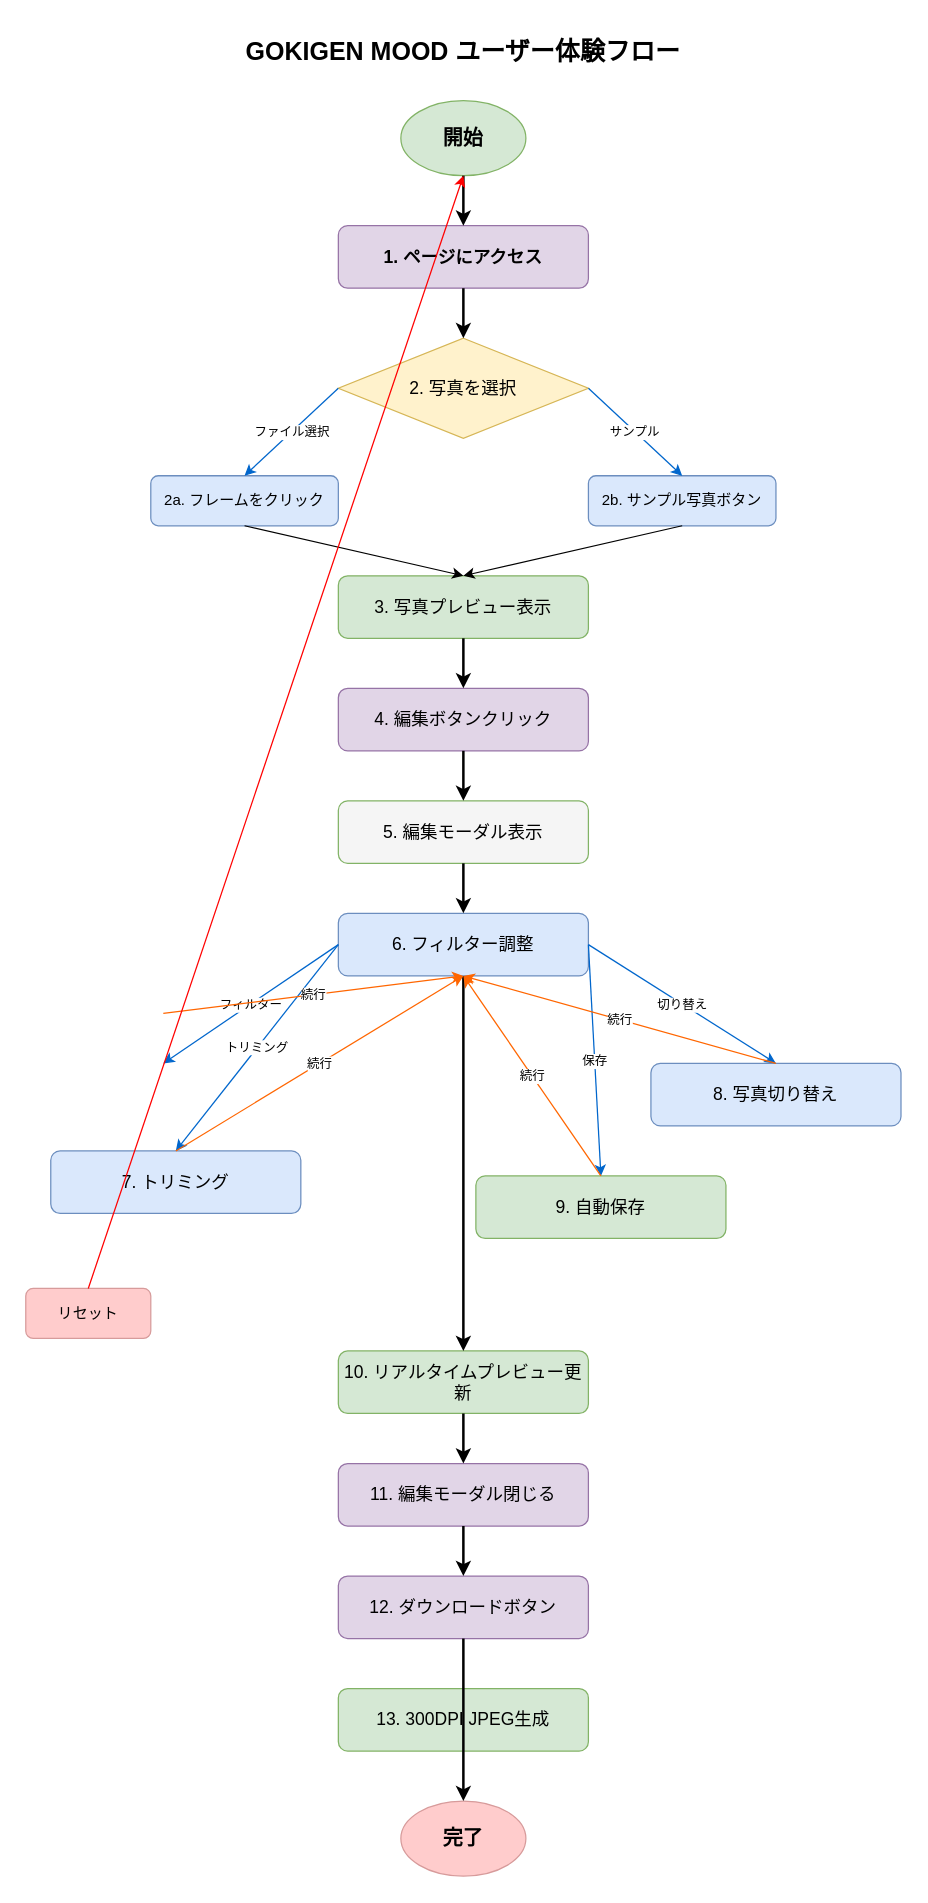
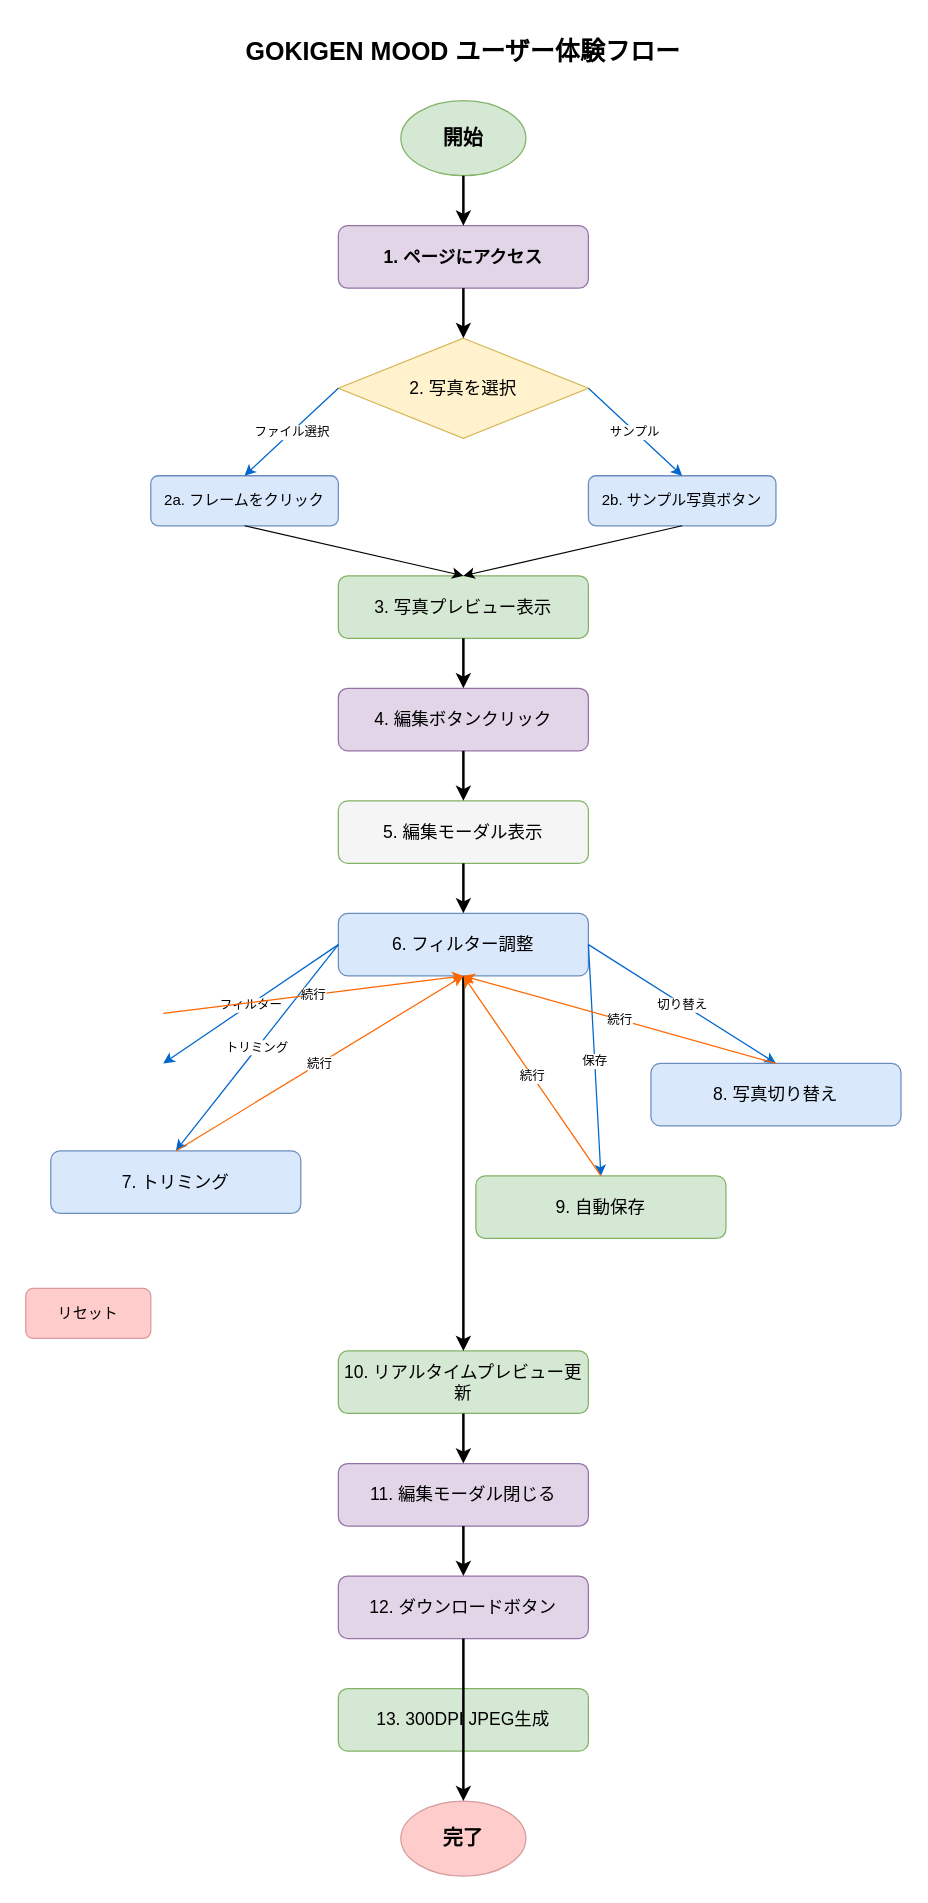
edge "リセット" -> "開始": removed
